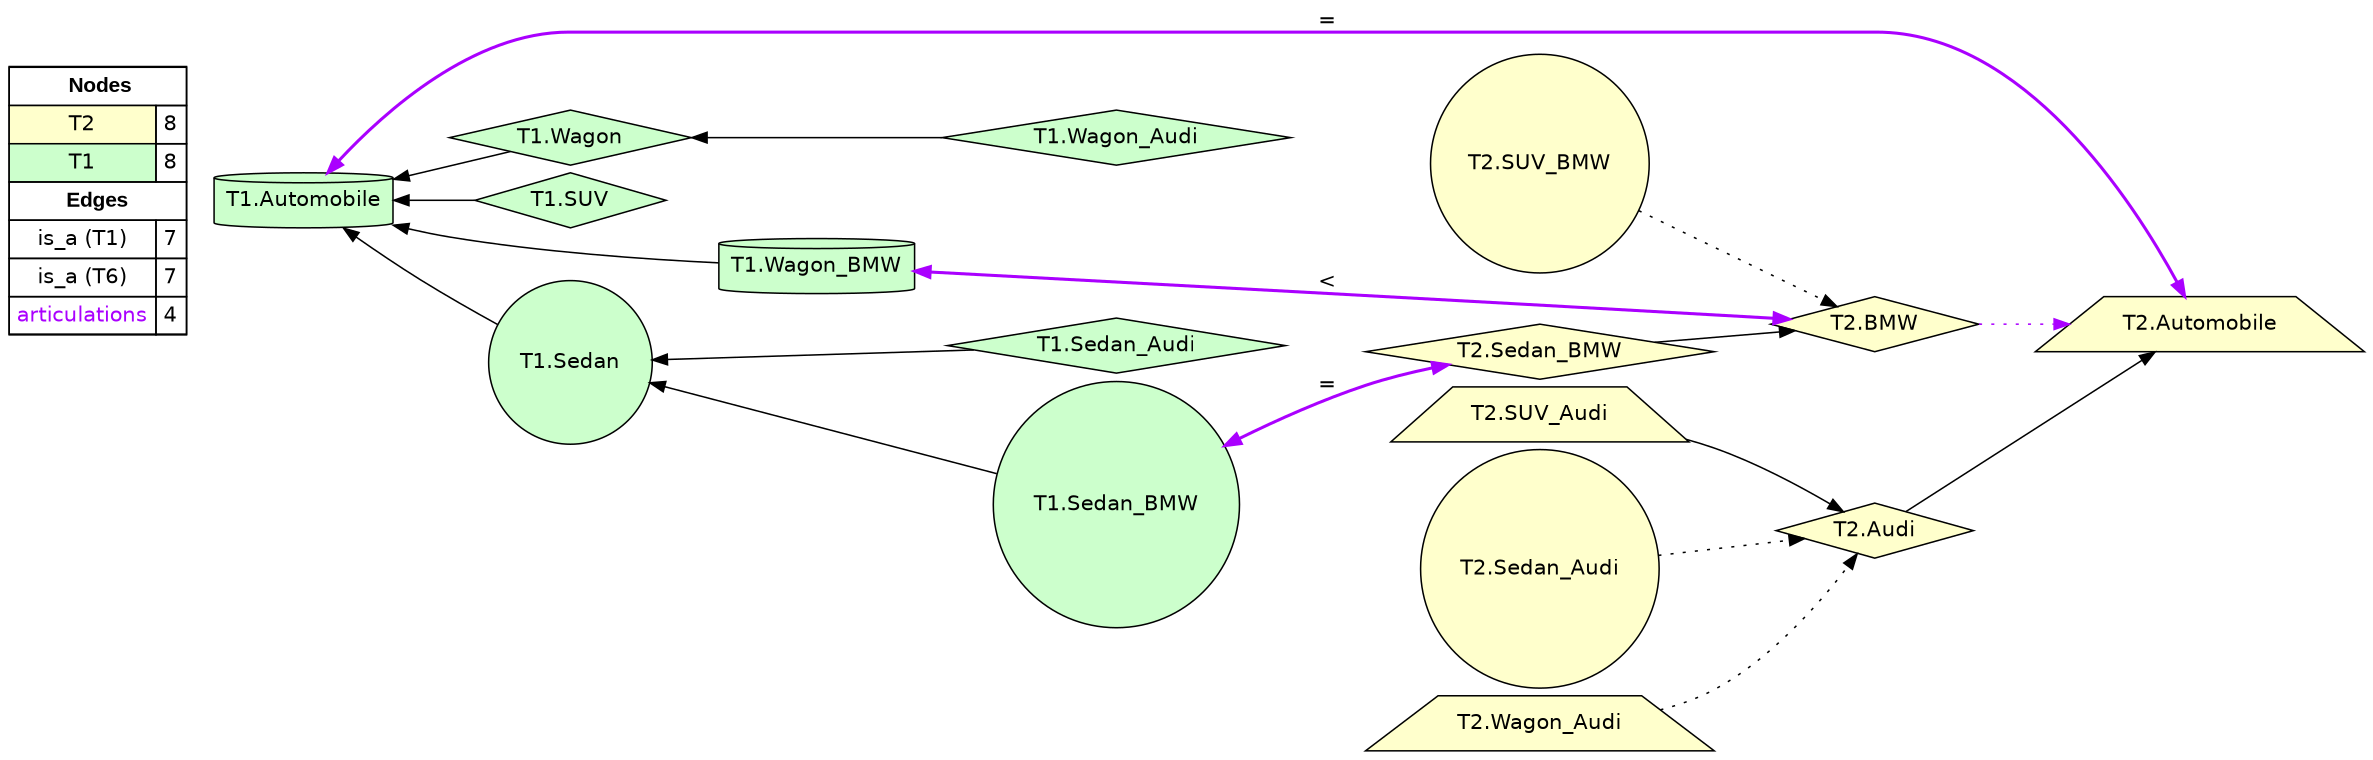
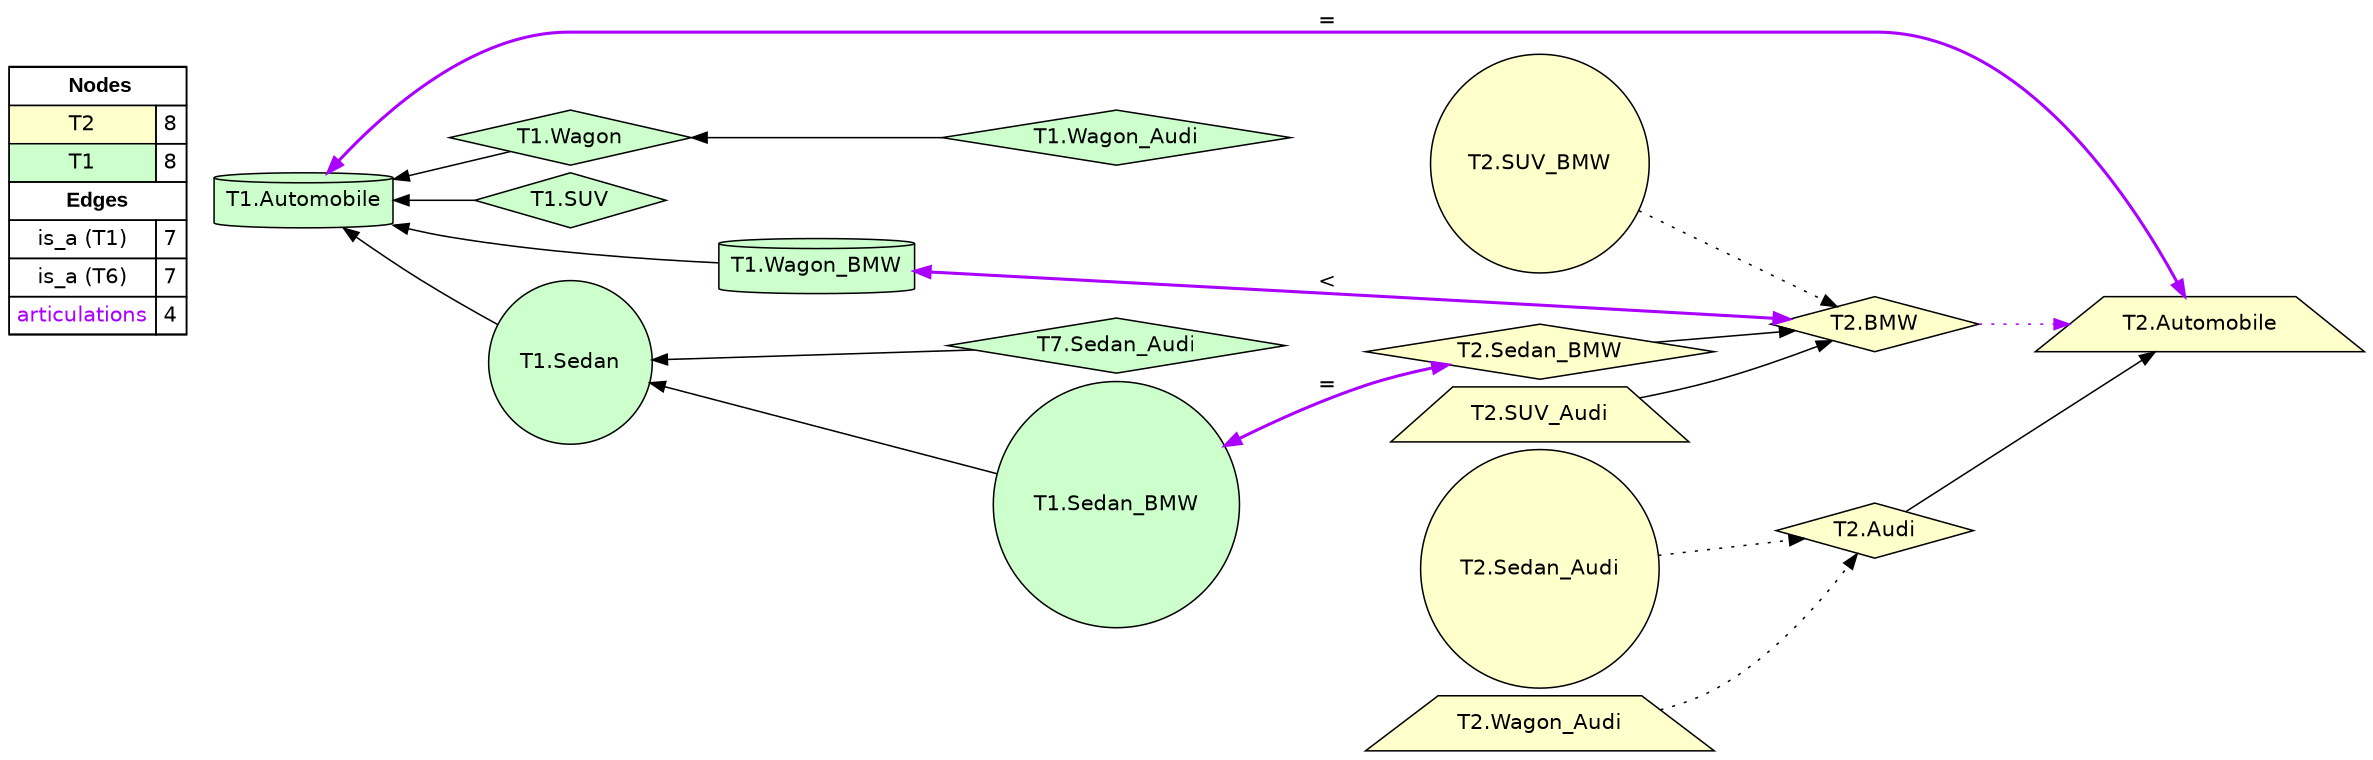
node "T1.Sedan_Audi": label "T1.Sedan_Audi" -> "T7.Sedan_Audi"
edge "T2.SUV_Audi" -> "T2.Audi": now "T2.SUV_Audi" -> "T2.BMW"
